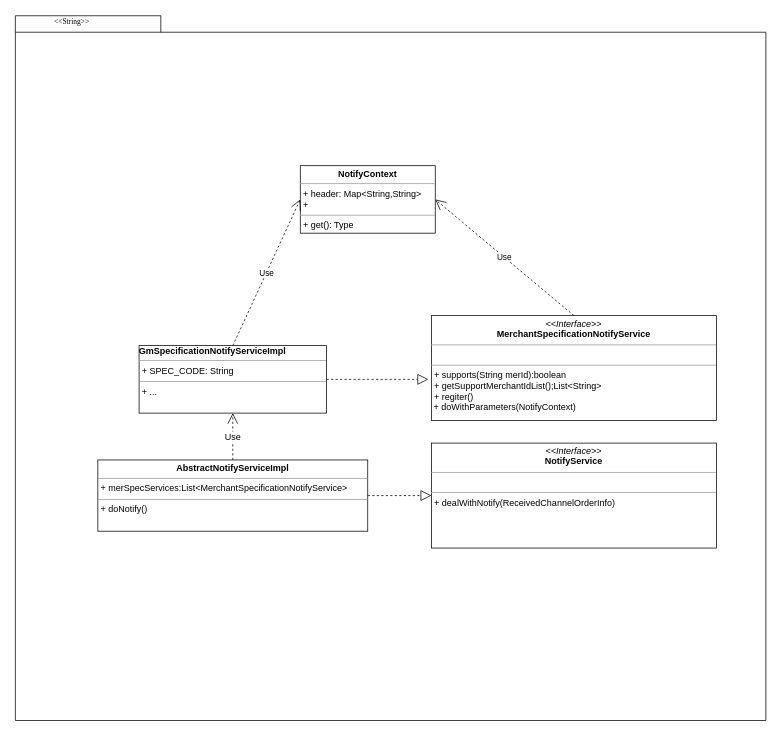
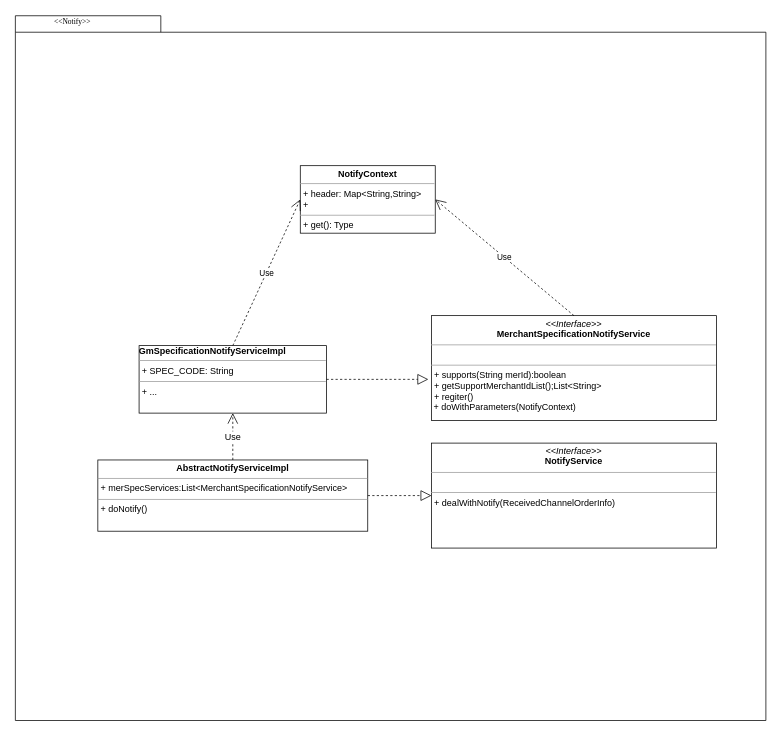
node "<<String>>": label "<<String>>" -> "<<Notify>>"
